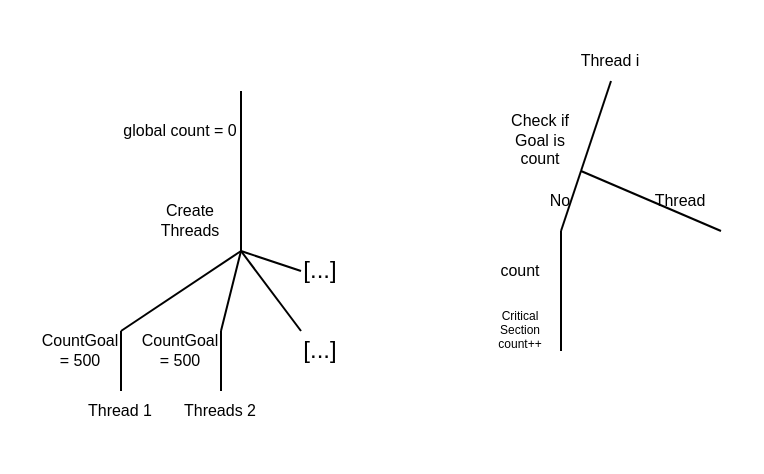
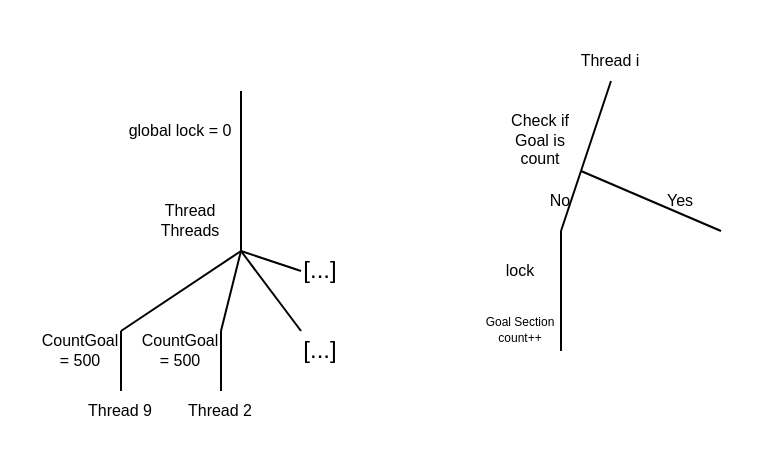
node "global count = 0": label "global count = 0" -> "global lock = 0"
node "Thread": label "Thread" -> "Yes"
node "Create Threads": label "Create Threads" -> "Thread Threads"
node "count": label "count" -> "lock"
node "Critical Sectioncount++": label "Critical Sectioncount++" -> "Goal Sectioncount++"
node "Thread 1": label "Thread 1" -> "Thread 9"
node "Threads 2": label "Threads 2" -> "Thread 2"
